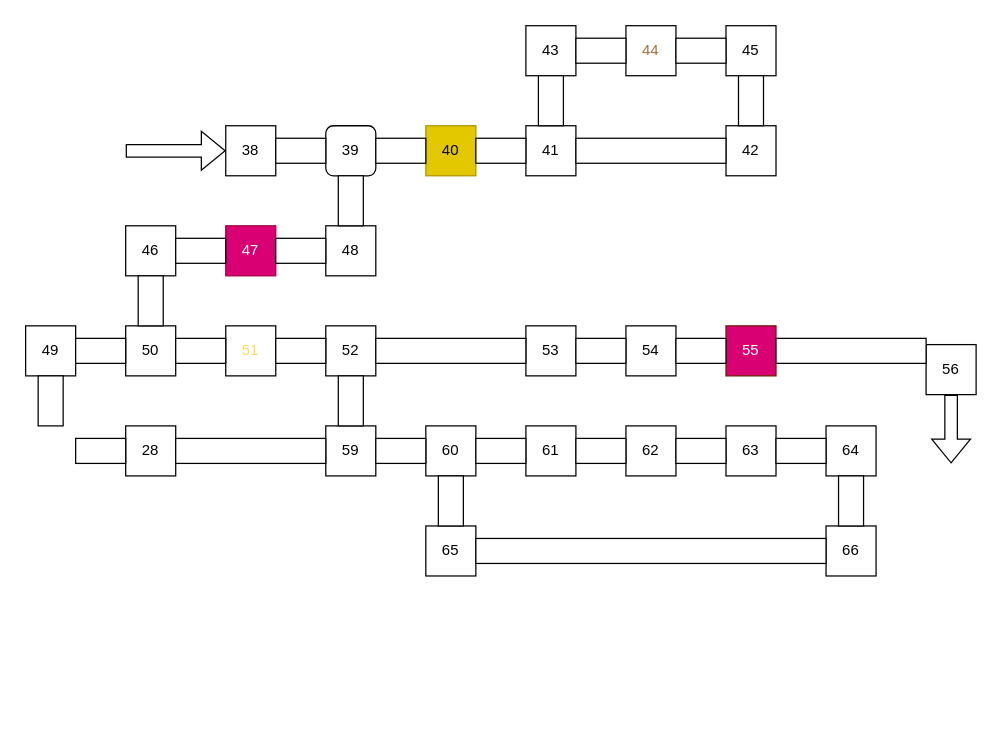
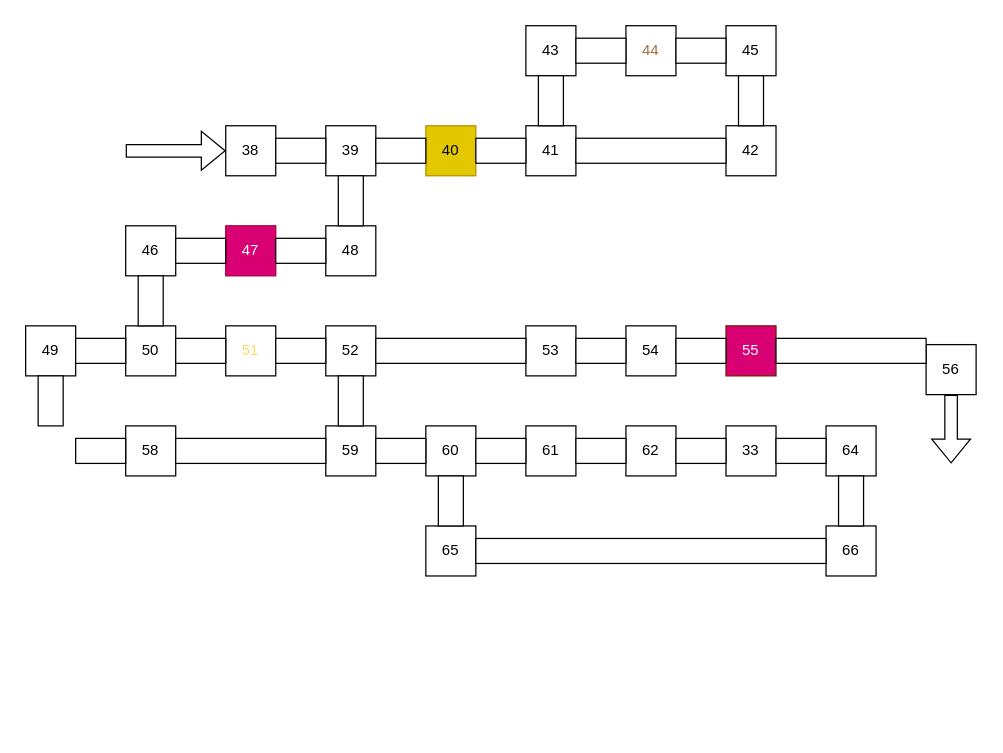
node "39": shape rounded rectangle -> rectangle
node "28": label "28" -> "58"
node "63": label "63" -> "33"
